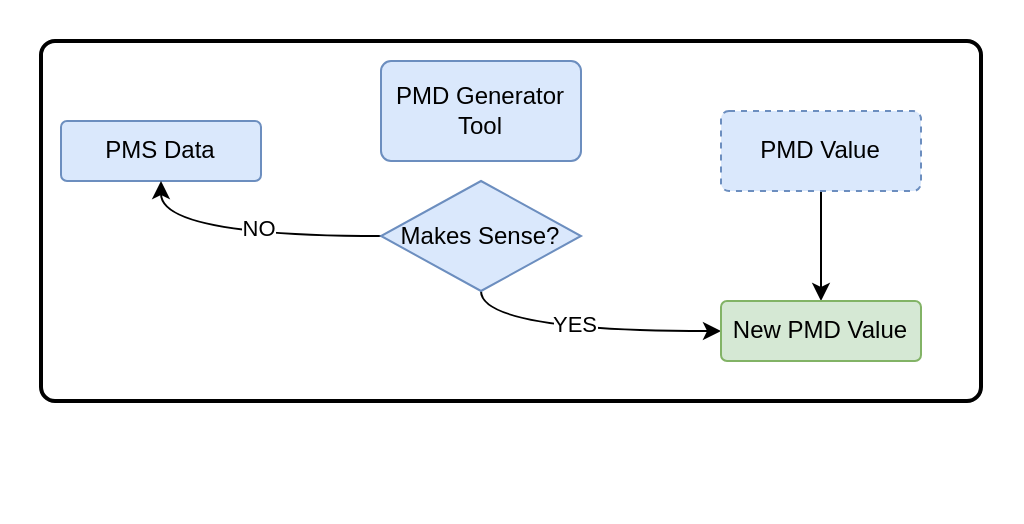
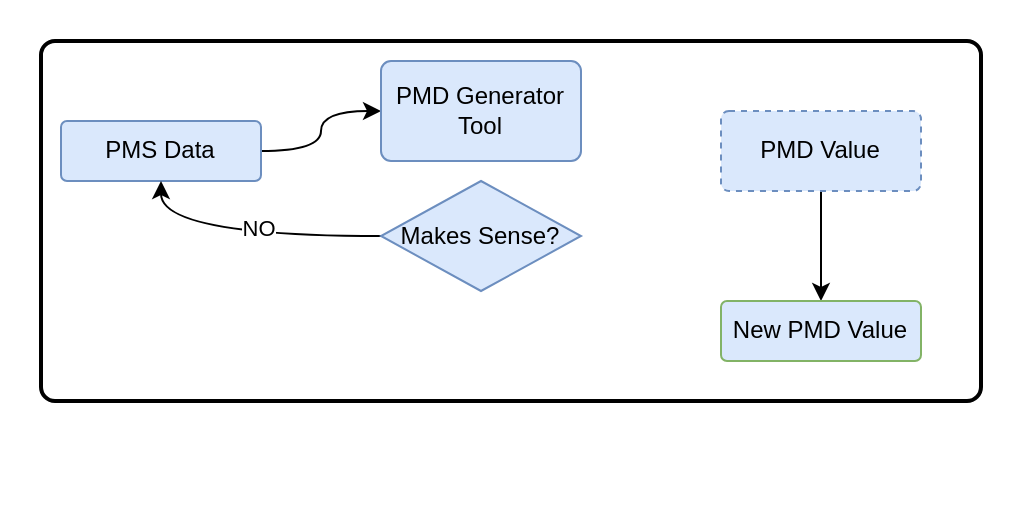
edge "PMS Data" -> "PMD Generator Tool": added
edge "Makes Sense?" -> "New PMD Value": removed, label "YES"
node "New PMD Value": fillcolor #d5e8d4 -> #dae8fc
